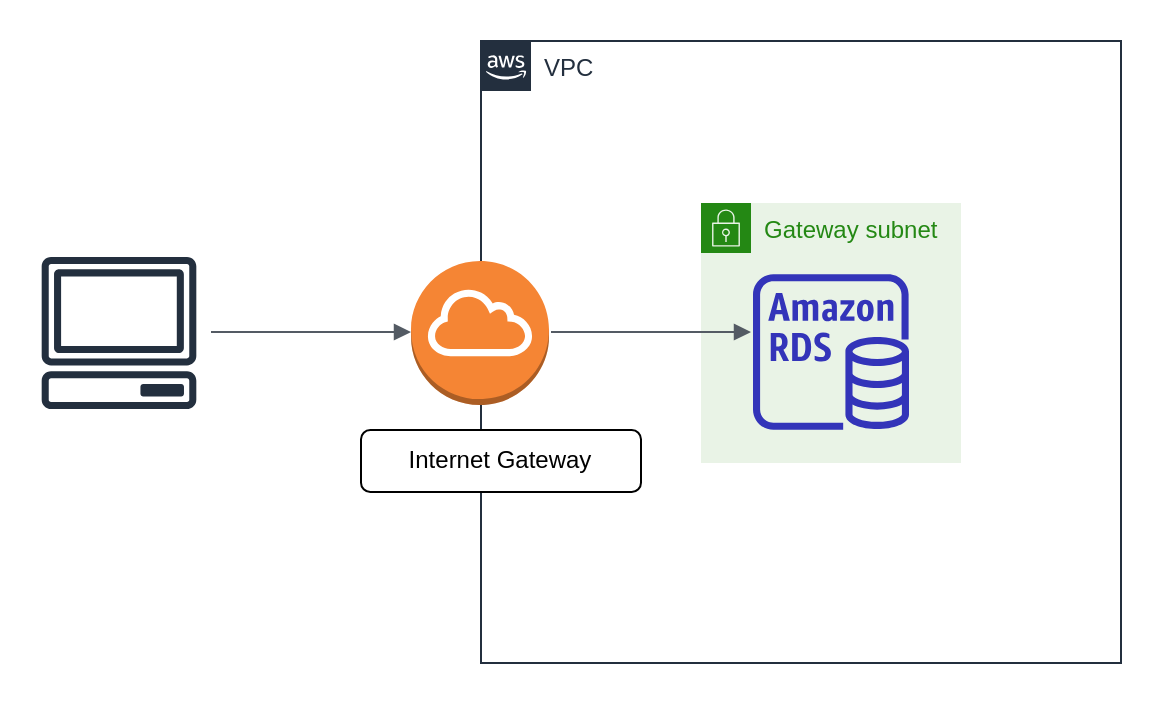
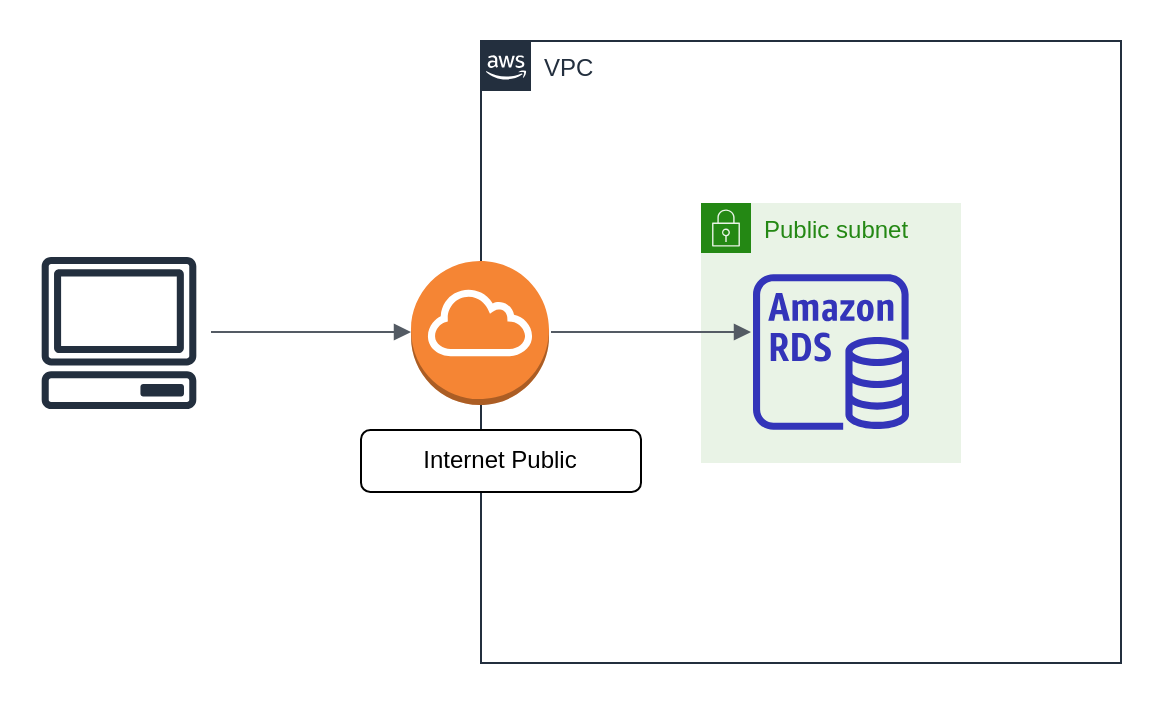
node "Gateway subnet": label "Gateway subnet" -> "Public subnet"
node "Internet Gateway": label "Internet Gateway" -> "Internet Public"
